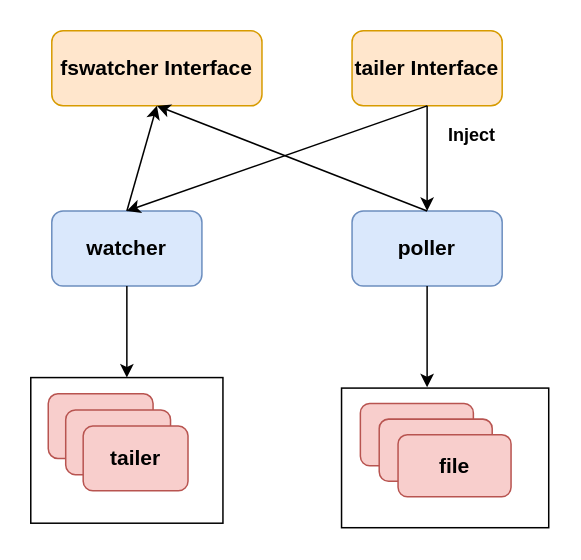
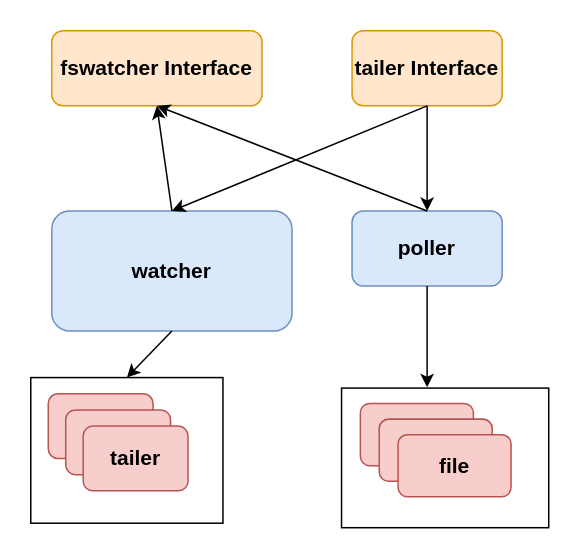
node "Inject": removed
node "watcher": size 150x75 -> 240x120
